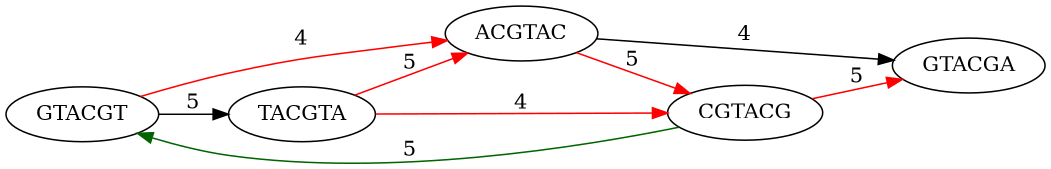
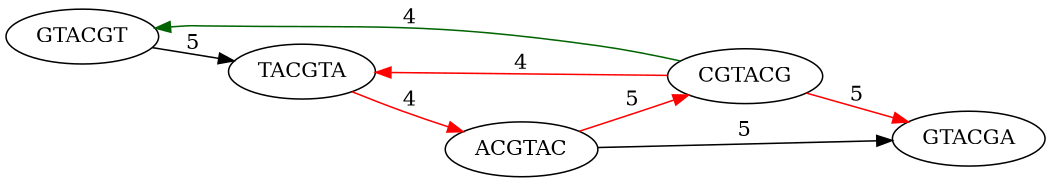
edge "ACGTAC" -> "GTACGA": label "4" -> "5"
edge "GTACGT" -> "ACGTAC": removed, label "4"
edge "TACGTA" -> "ACGTAC": label "5" -> "4"
edge "TACGTA" -> "CGTACG": reversed
edge "CGTACG" -> "GTACGT": label "5" -> "4"
